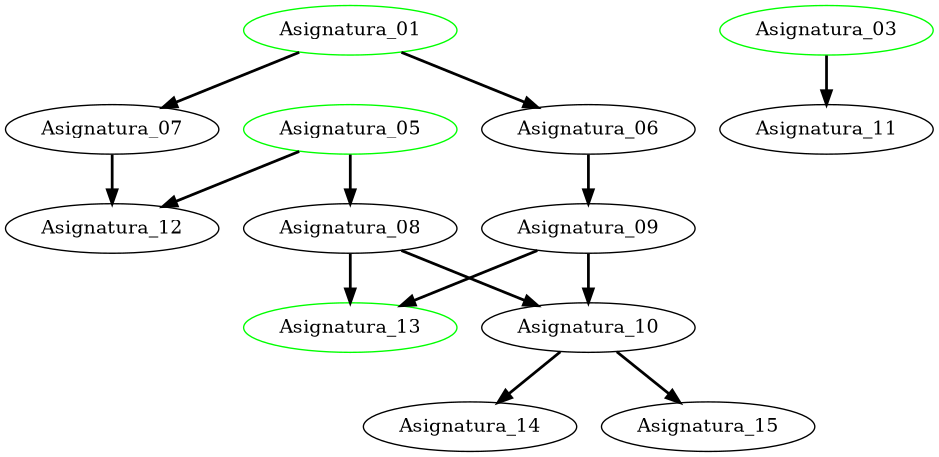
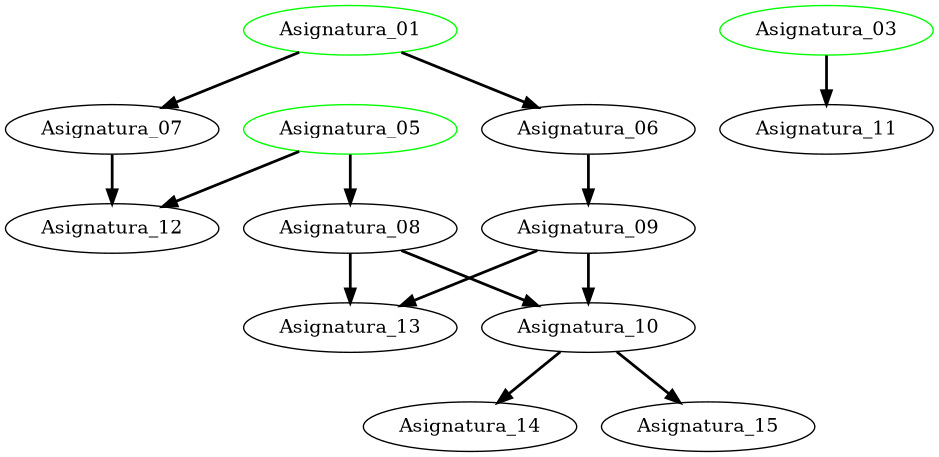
node "Asignatura_13": color green -> black
